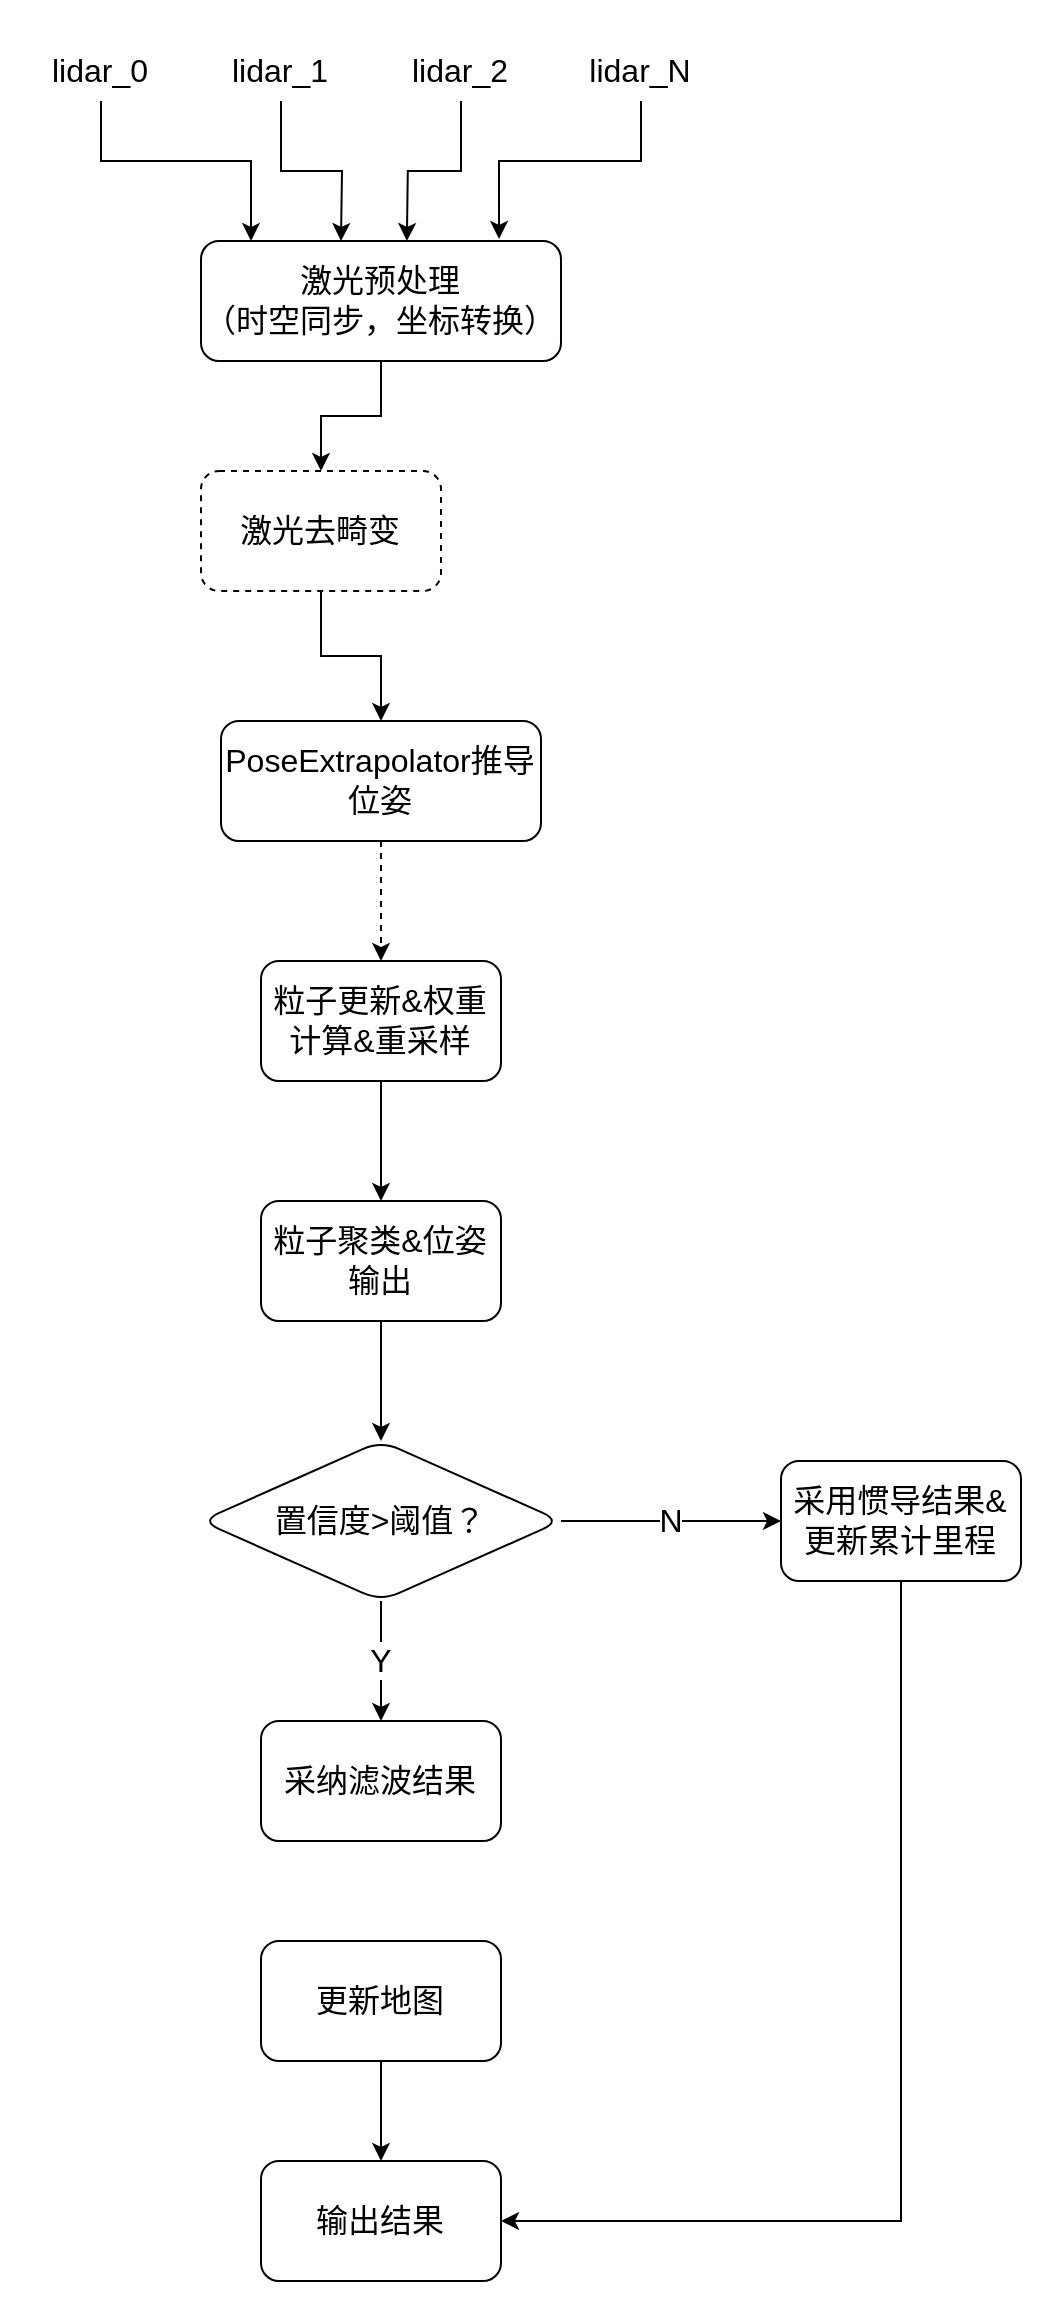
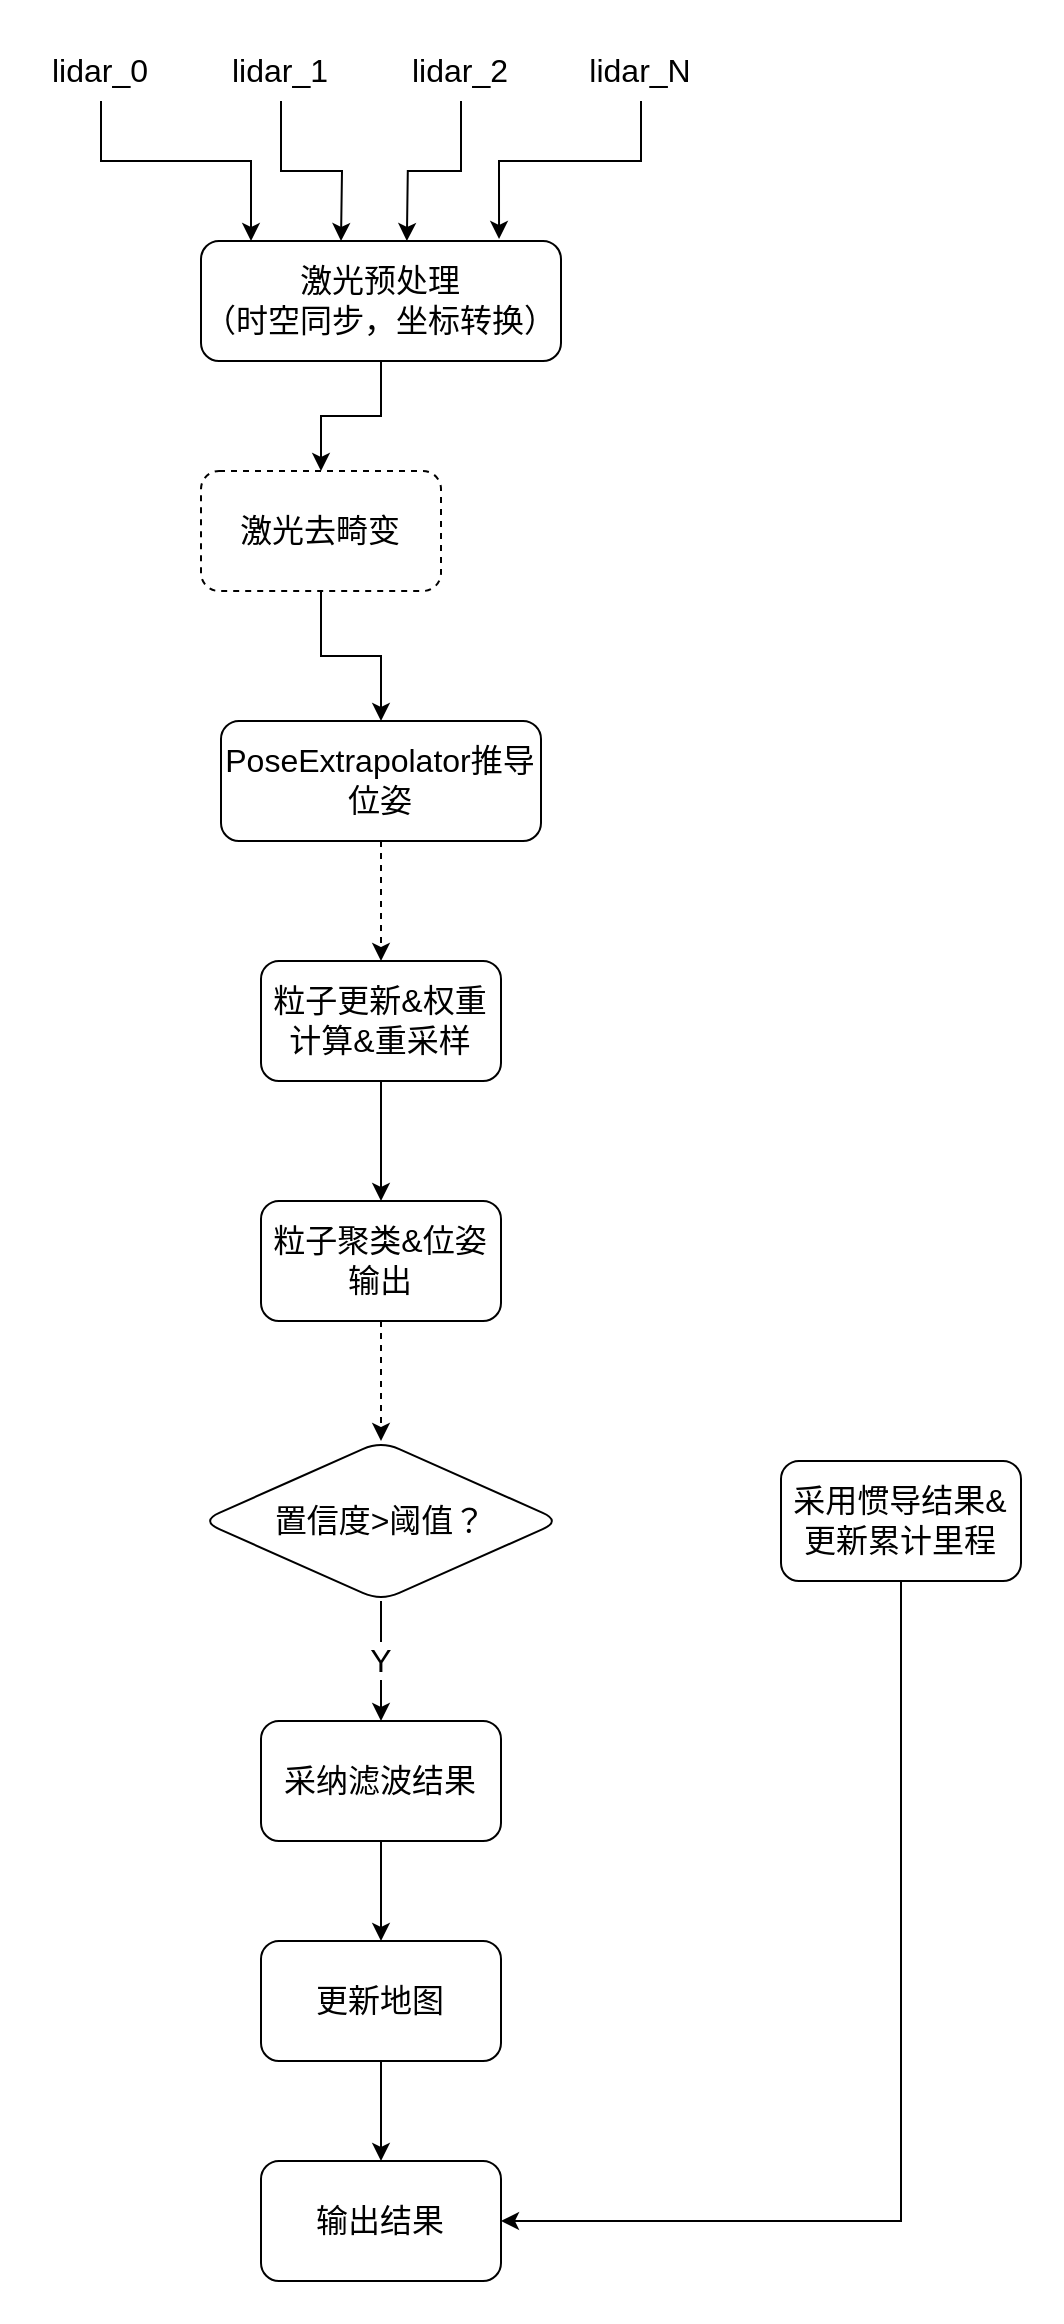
edge "粒子聚类&位姿输出" -> "置信度>阈值？": style solid -> dashed
edge "置信度>阈值？" -> "采用惯导结果&更新累计里程": removed, label "N"
edge "采纳滤波结果" -> "更新地图": added
